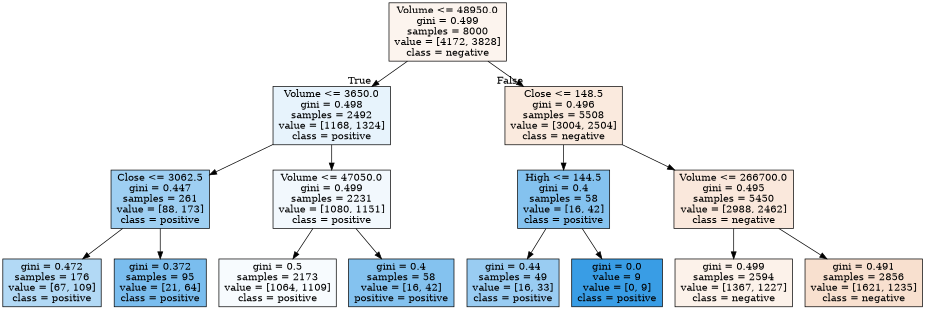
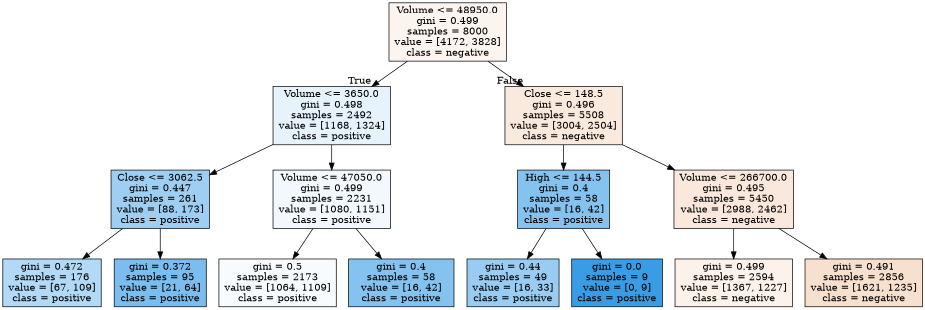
node "gini = 0.4 samples = 58 value = [16, 42] positive = positive": label "gini = 0.4 samples = 58 value = [16, 42] positive = positive" -> "gini = 0.4 samples = 58 value = [16, 42] class = positive"
node "gini = 0.0 value = 9 value = [0, 9] class = positive": label "gini = 0.0 value = 9 value = [0, 9] class = positive" -> "gini = 0.0 samples = 9 value = [0, 9] class = positive"
